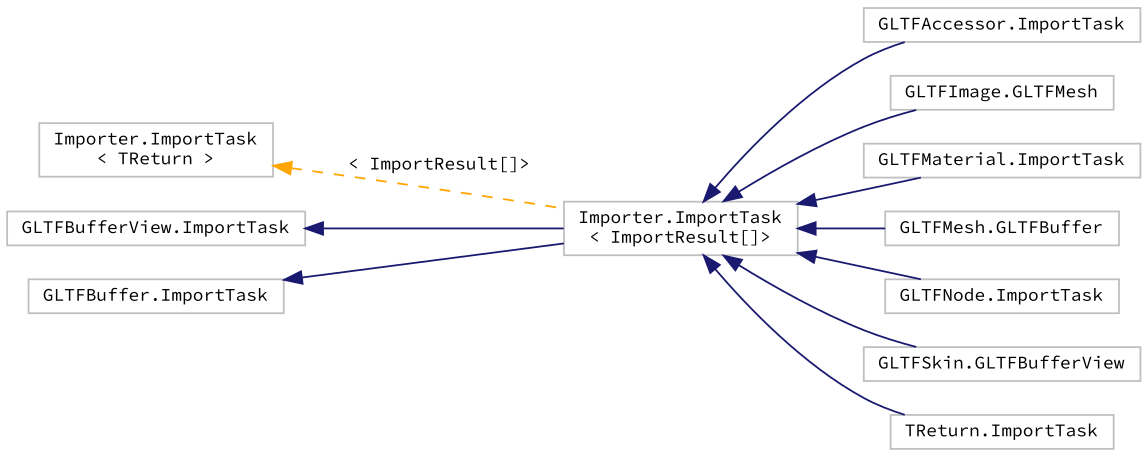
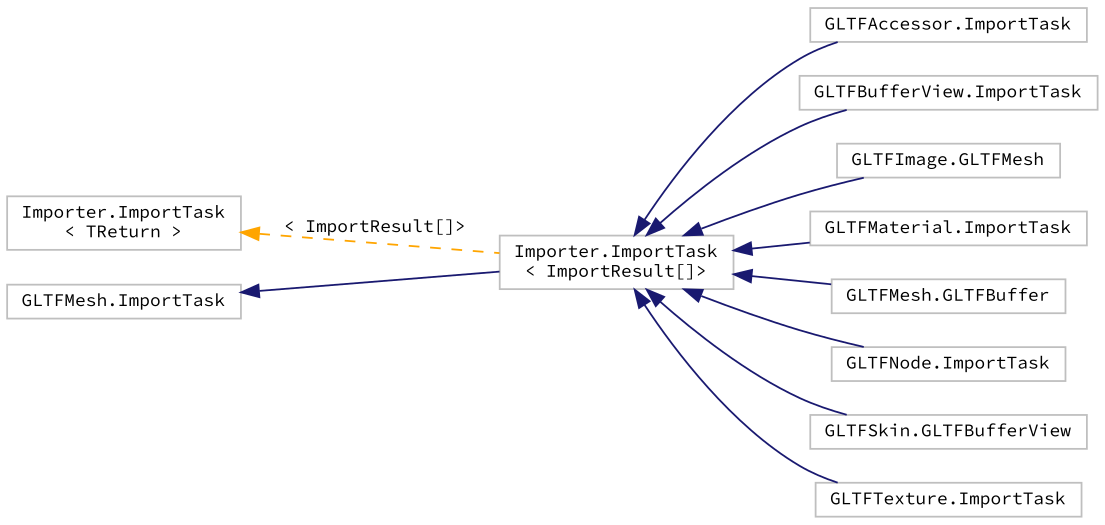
edge "Importer.ImportTask < ImportResult[]>" -> "GLTFBufferView.ImportTask": reversed
node "GLTFBuffer.ImportTask": label "GLTFBuffer.ImportTask" -> "GLTFMesh.ImportTask"
node "TReturn.ImportTask": label "TReturn.ImportTask" -> "GLTFTexture.ImportTask"
